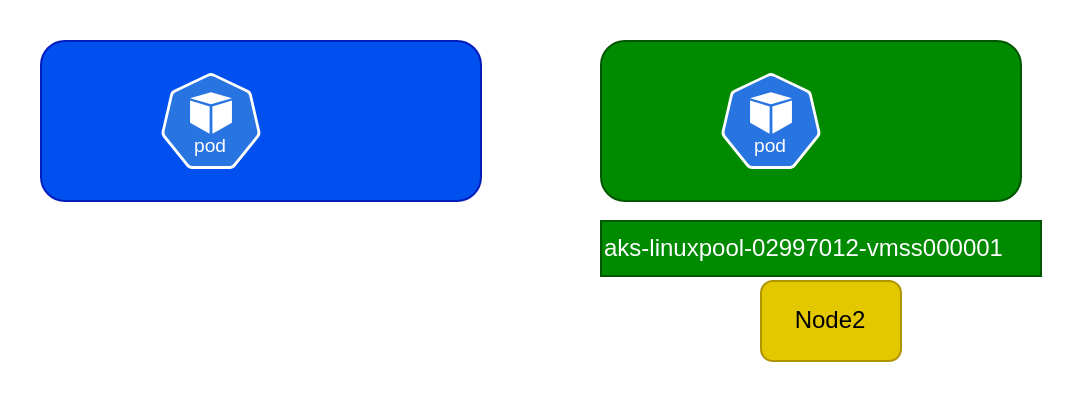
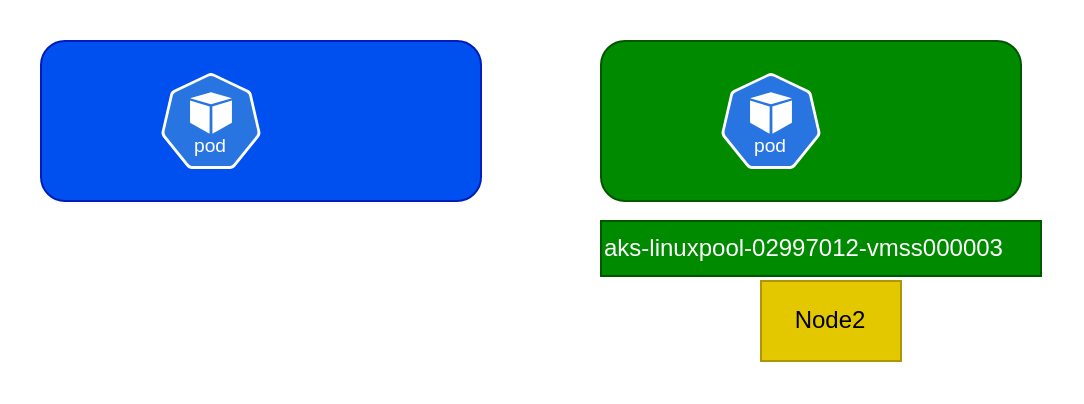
node "aks-linuxpool-02997012-vmss000001": label "aks-linuxpool-02997012-vmss000001" -> "aks-linuxpool-02997012-vmss000003"
node "Node2": shape rounded rectangle -> rectangle
